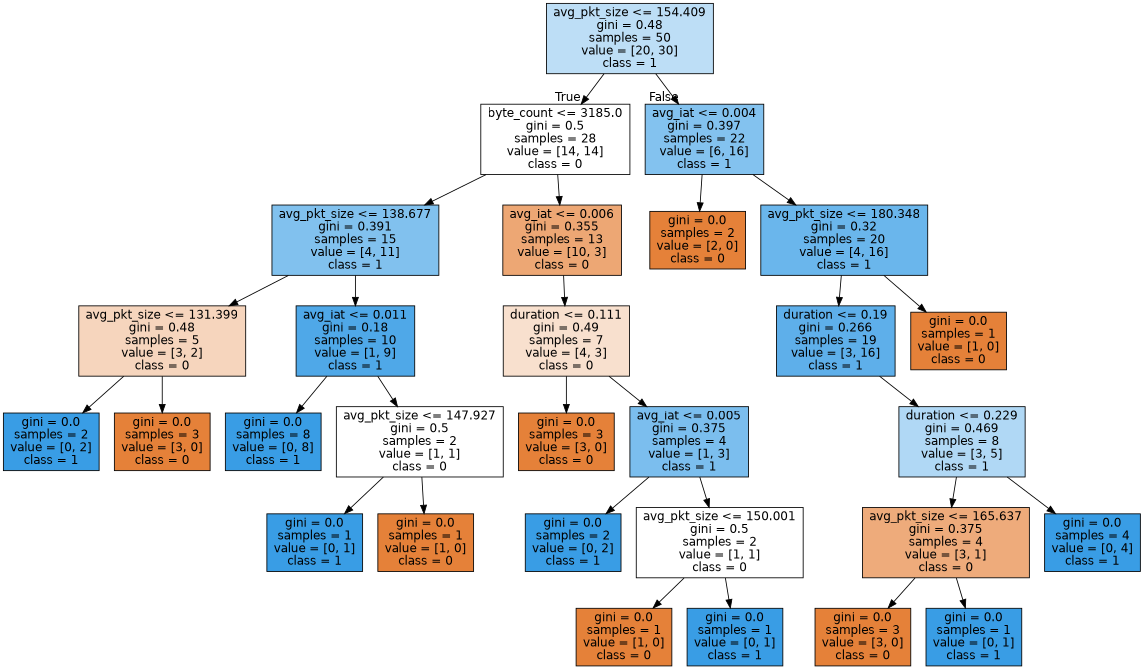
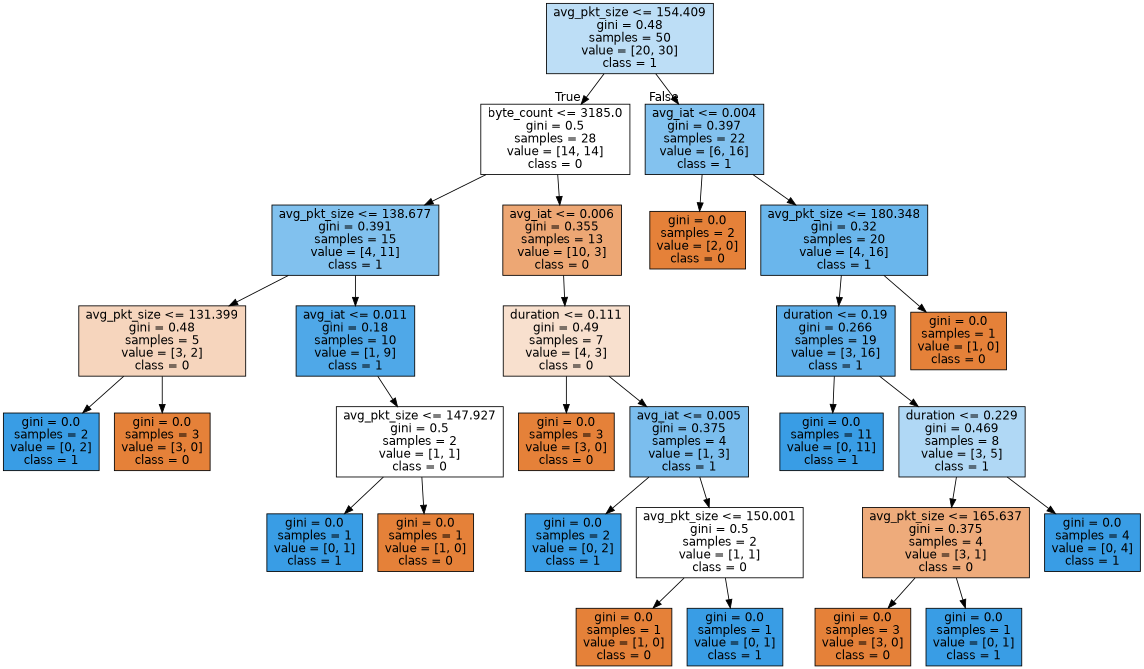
node "gini = 0.0 samples = 8 value = [0, 8] class = 1": removed
node "gini = 0.0 samples = 11 value = [0, 11] class = 1": added
